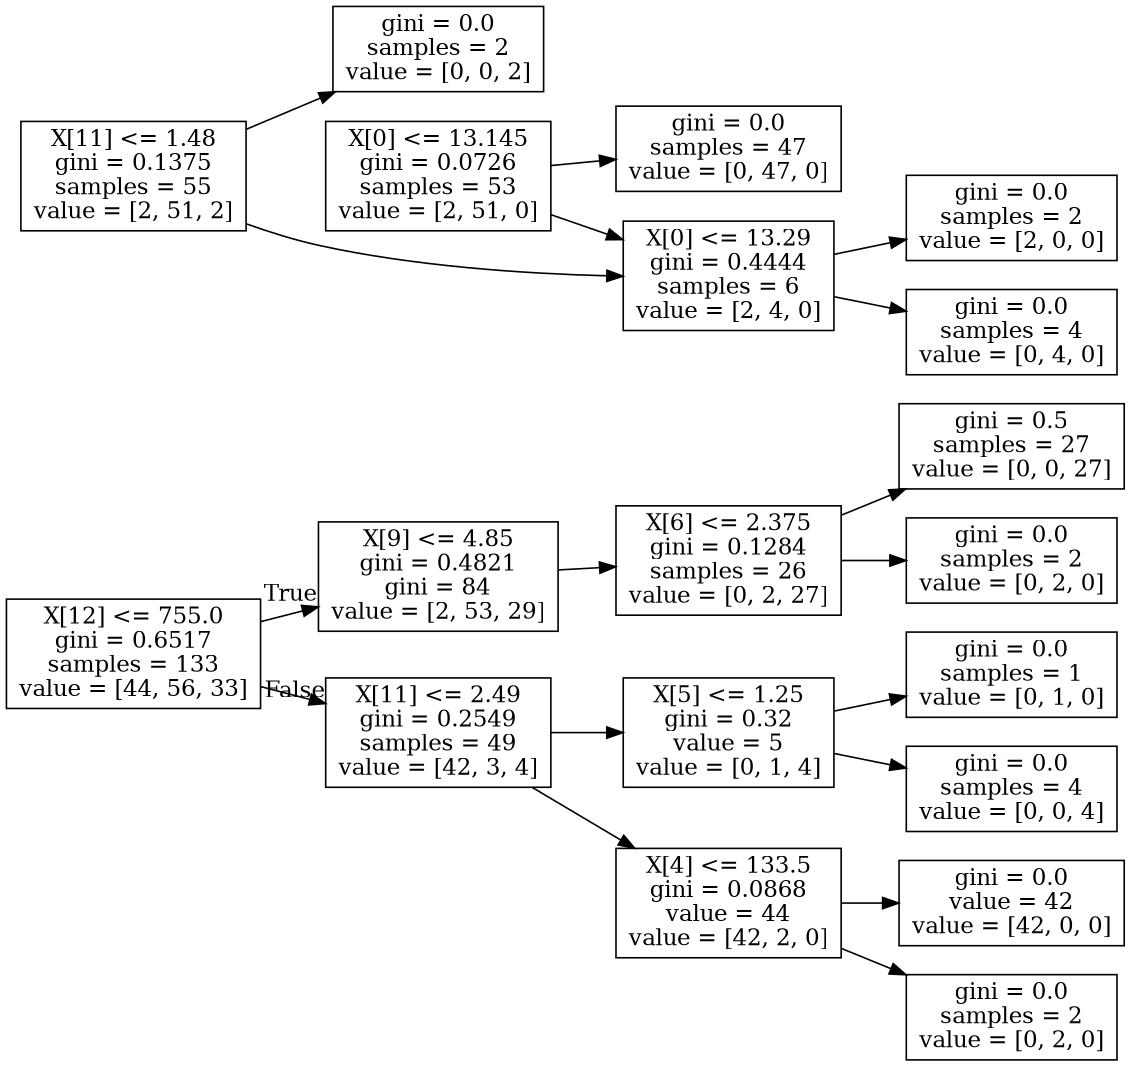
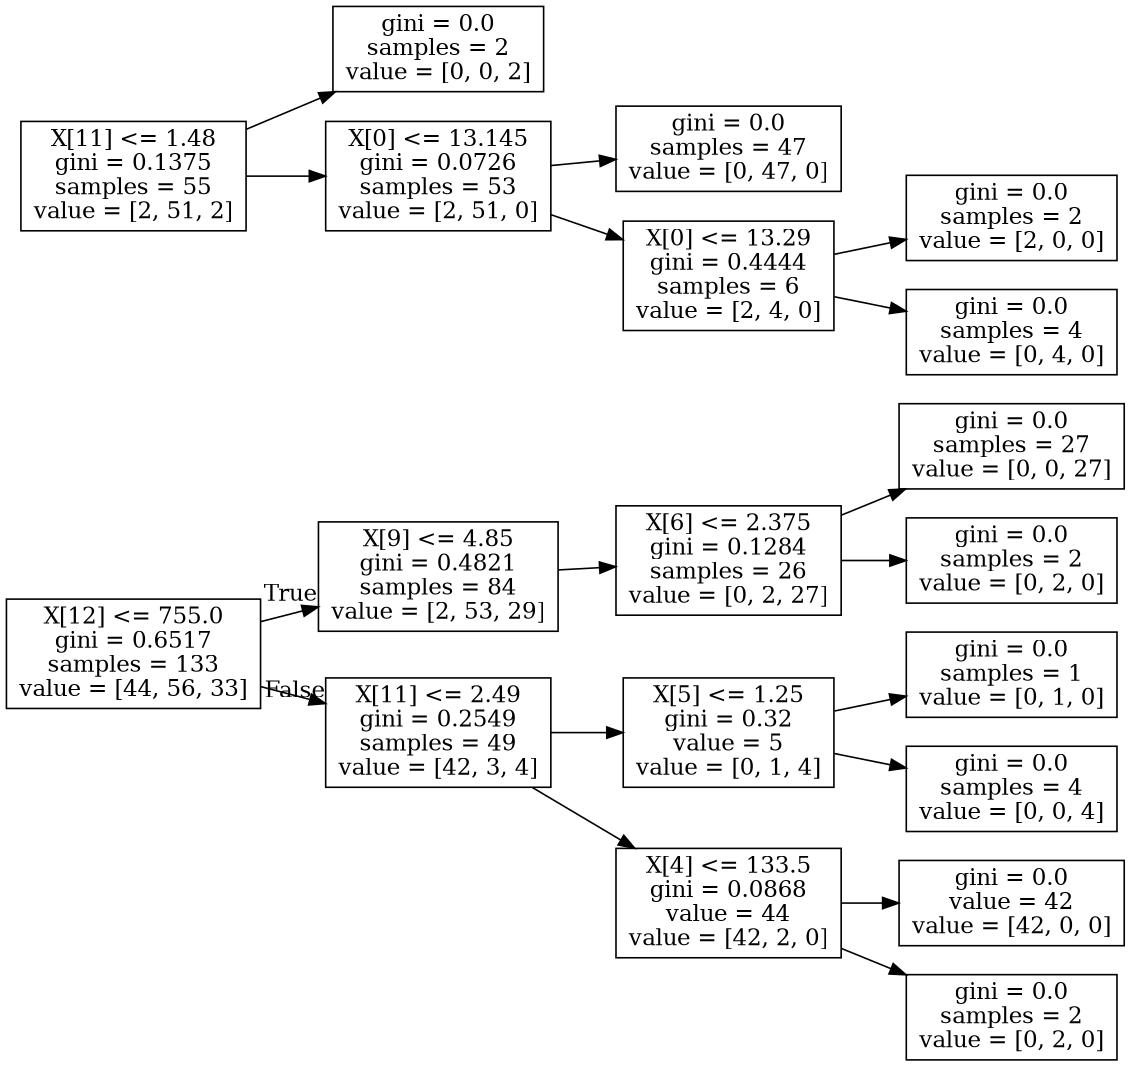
edge "X[11] <= 1.48 gini = 0.1375 samples = 55 value = [2, 51, 2]" -> "X[0] <= 13.29 gini = 0.4444 samples = 6 value = [2, 4, 0]": now "X[11] <= 1.48 gini = 0.1375 samples = 55 value = [2, 51, 2]" -> "X[0] <= 13.145 gini = 0.0726 samples = 53 value = [2, 51, 0]"
node "gini = 0.5 samples = 27 value = [0, 0, 27]": label "gini = 0.5 samples = 27 value = [0, 0, 27]" -> "gini = 0.0 samples = 27 value = [0, 0, 27]"
node "X[9] <= 4.85 gini = 0.4821 gini = 84 value = [2, 53, 29]": label "X[9] <= 4.85 gini = 0.4821 gini = 84 value = [2, 53, 29]" -> "X[9] <= 4.85 gini = 0.4821 samples = 84 value = [2, 53, 29]"
